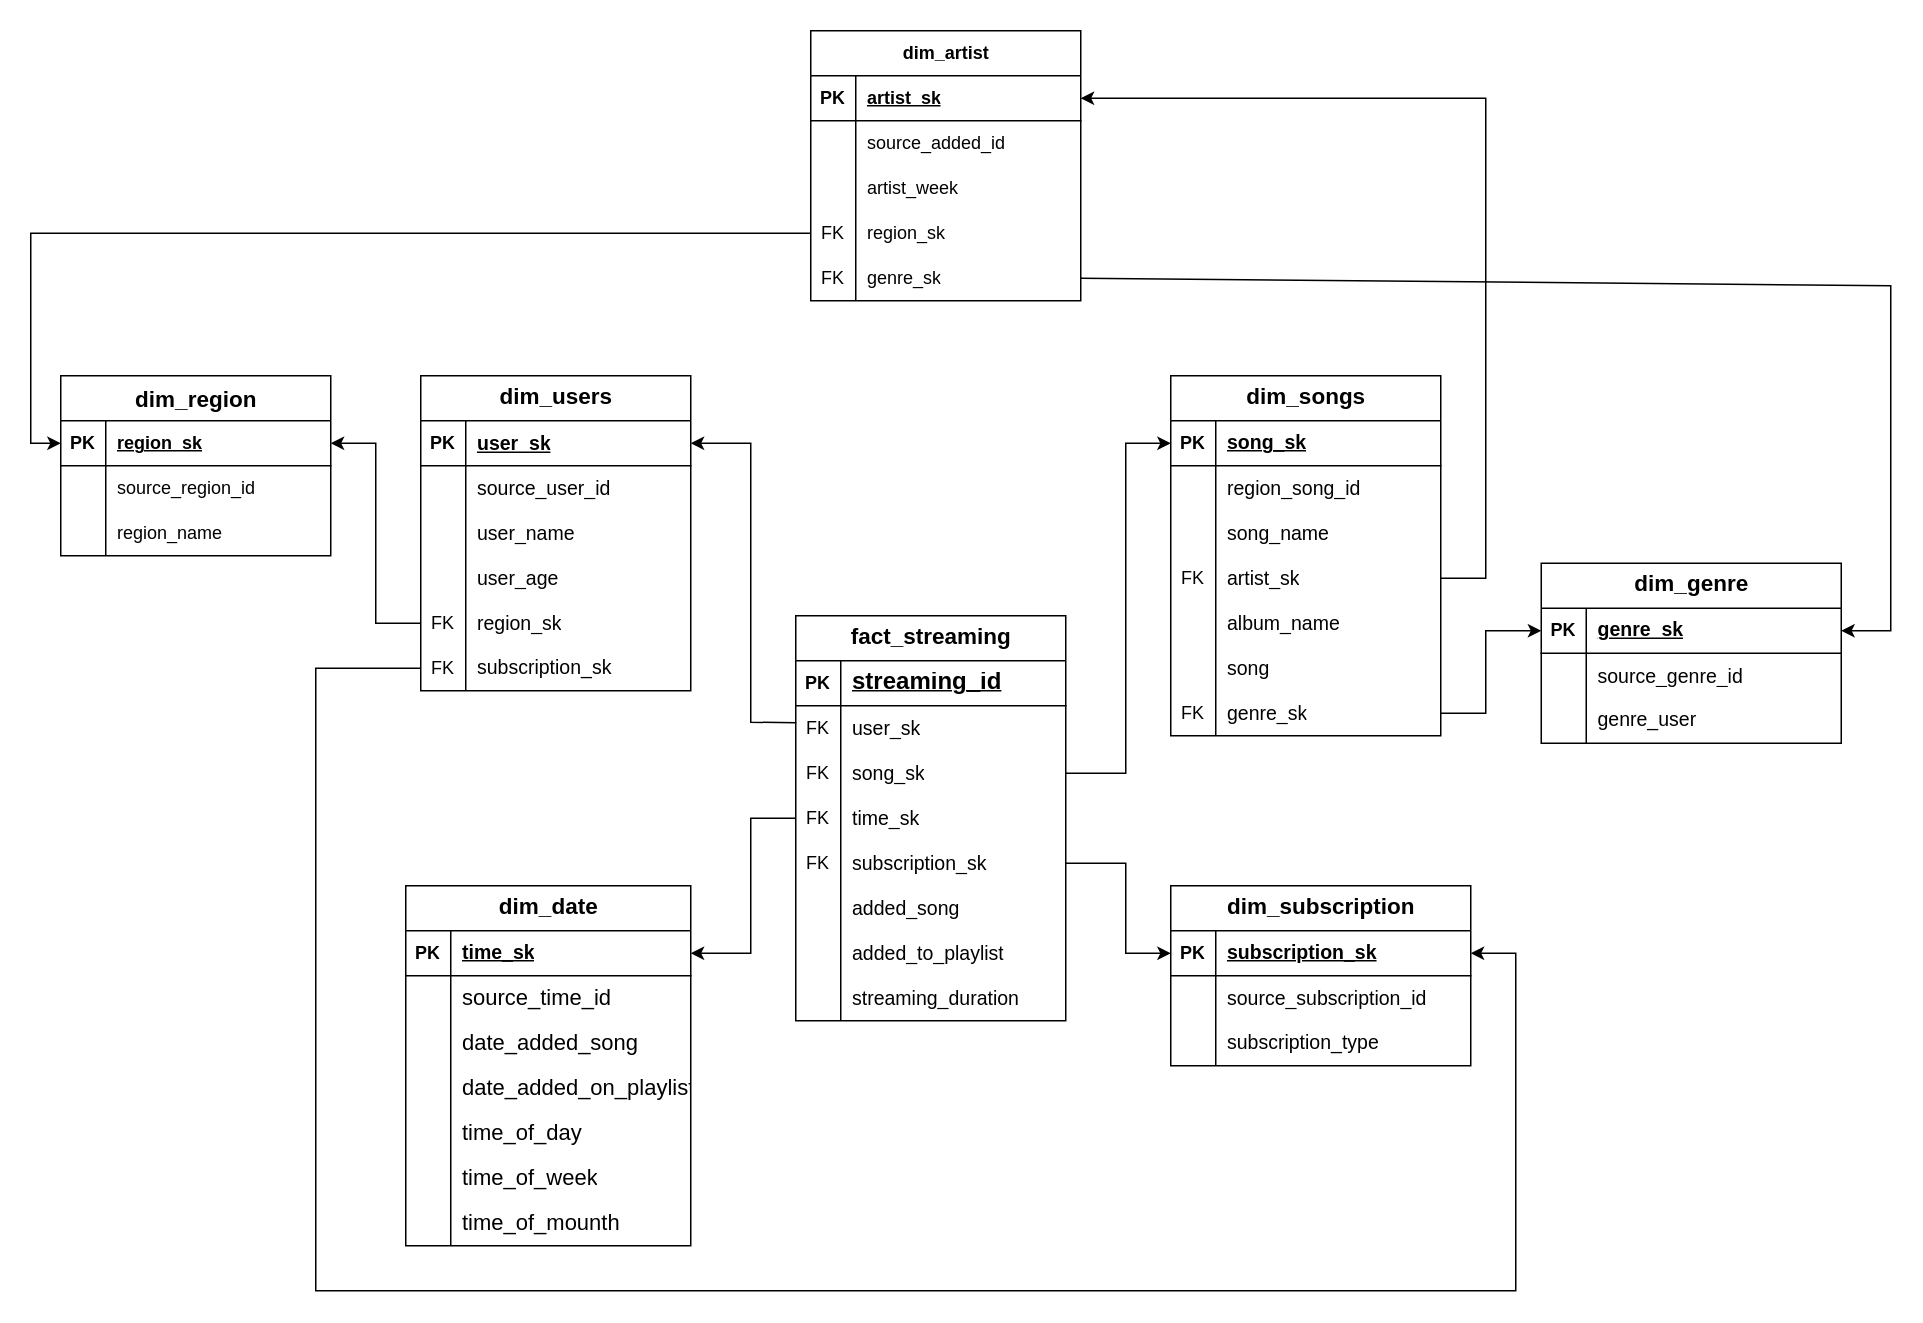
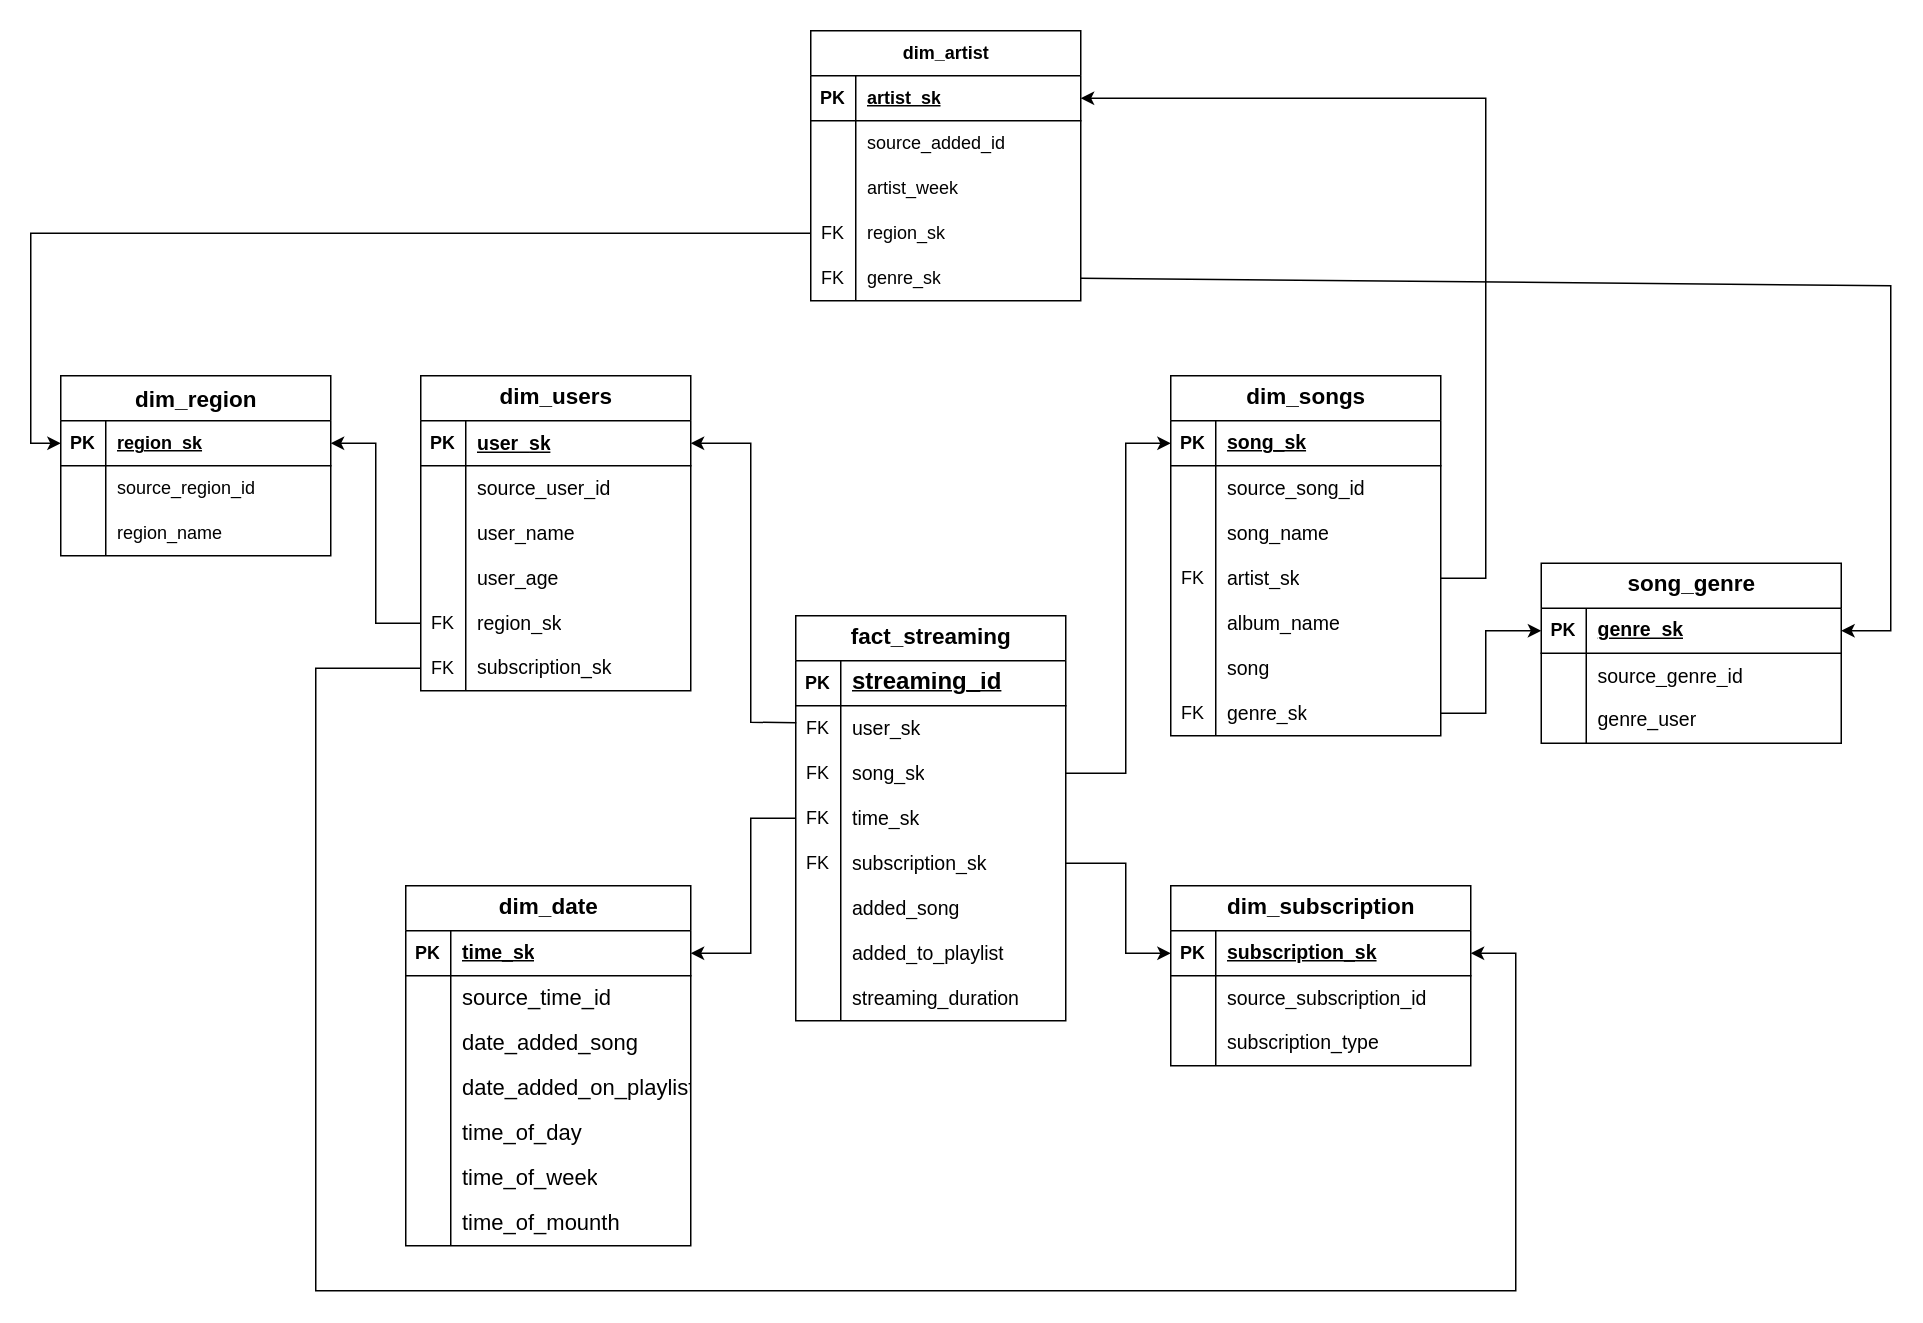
node "region_song_id": label "region_song_id" -> "source_song_id"
node "dim_genre": label "dim_genre" -> "song_genre"
